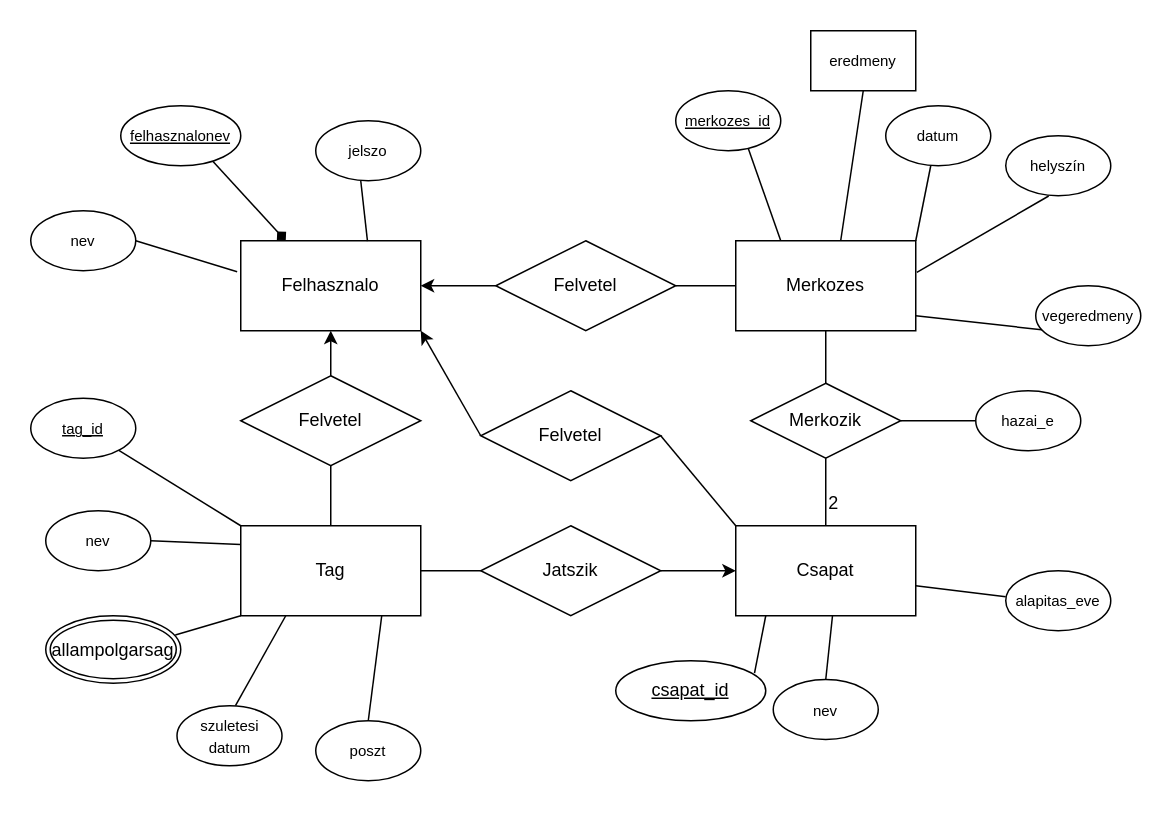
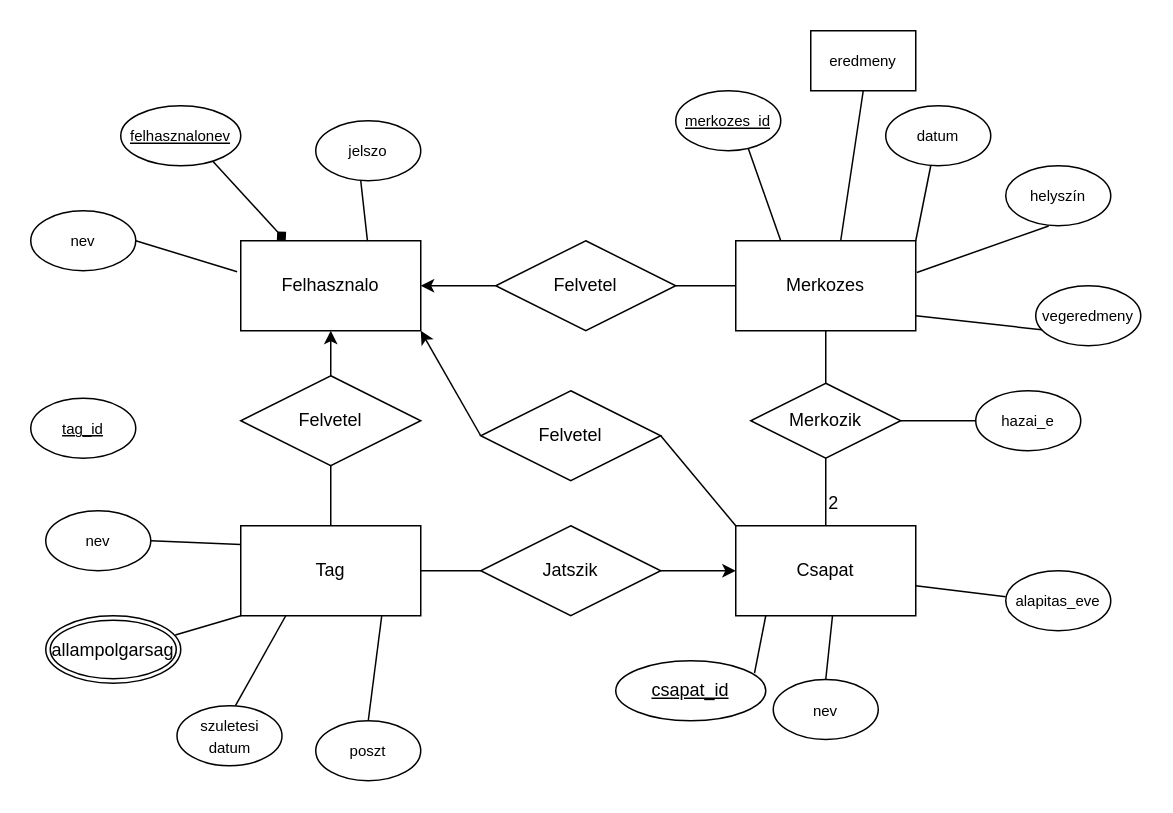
node "helyszín": moved (1058, 166) -> (1058, 196)
edge "tag_id" -- "Tag": removed
